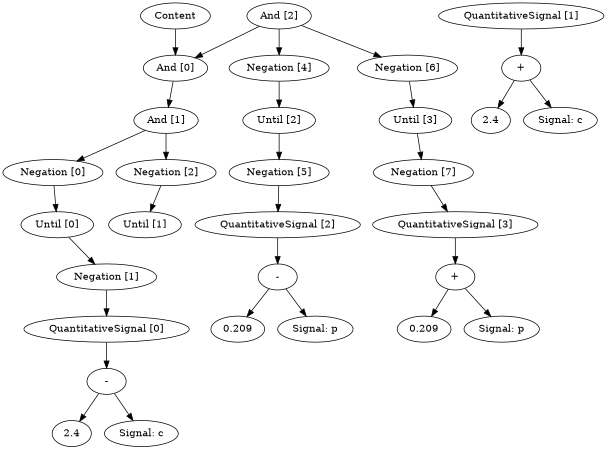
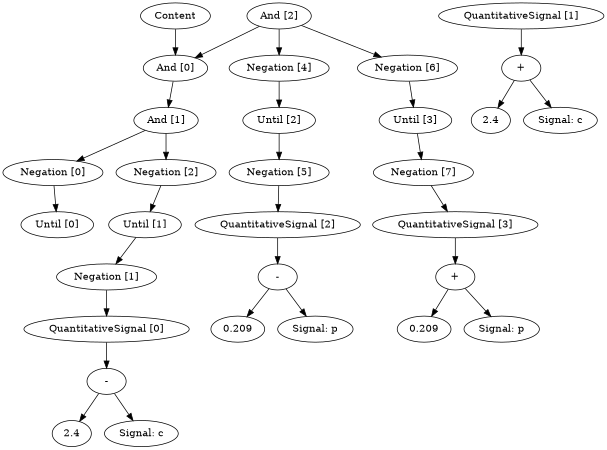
edge "Until [0]" -> "Negation [1]": now "Until [1]" -> "Negation [1]"
